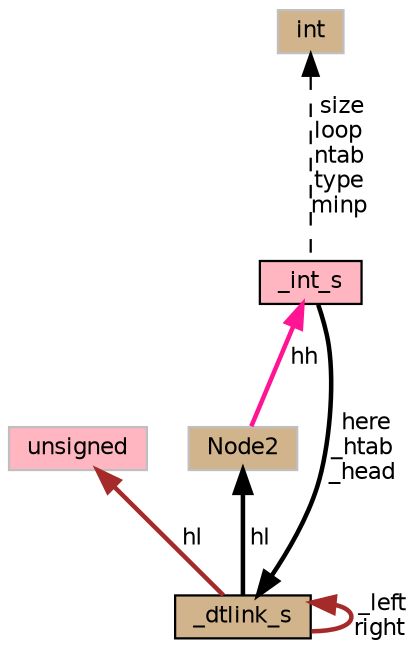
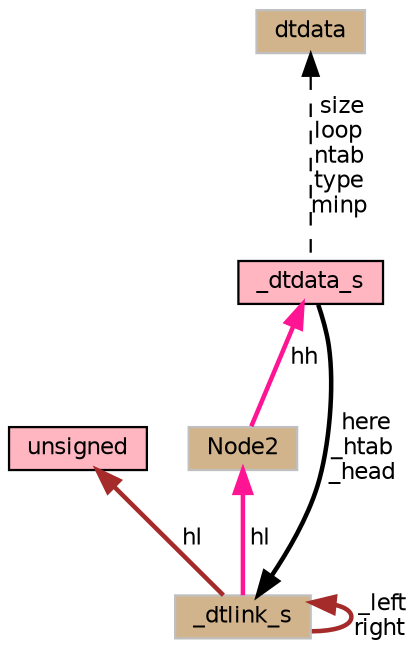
node "int": label "int" -> "dtdata"
node "_int_s": label "_int_s" -> "_dtdata_s"
node "unsigned": color grey75 -> black
edge "_dtlink_s" -> "Node2": color black -> deeppink
node "_dtlink_s": color black -> grey75
